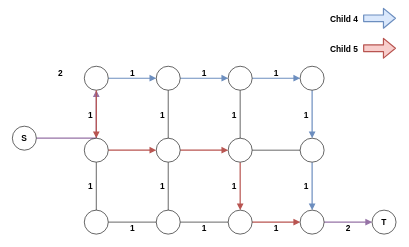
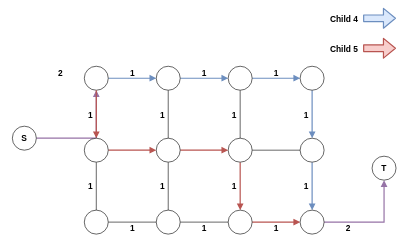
node "T": moved (384, 222) -> (384, 168)
